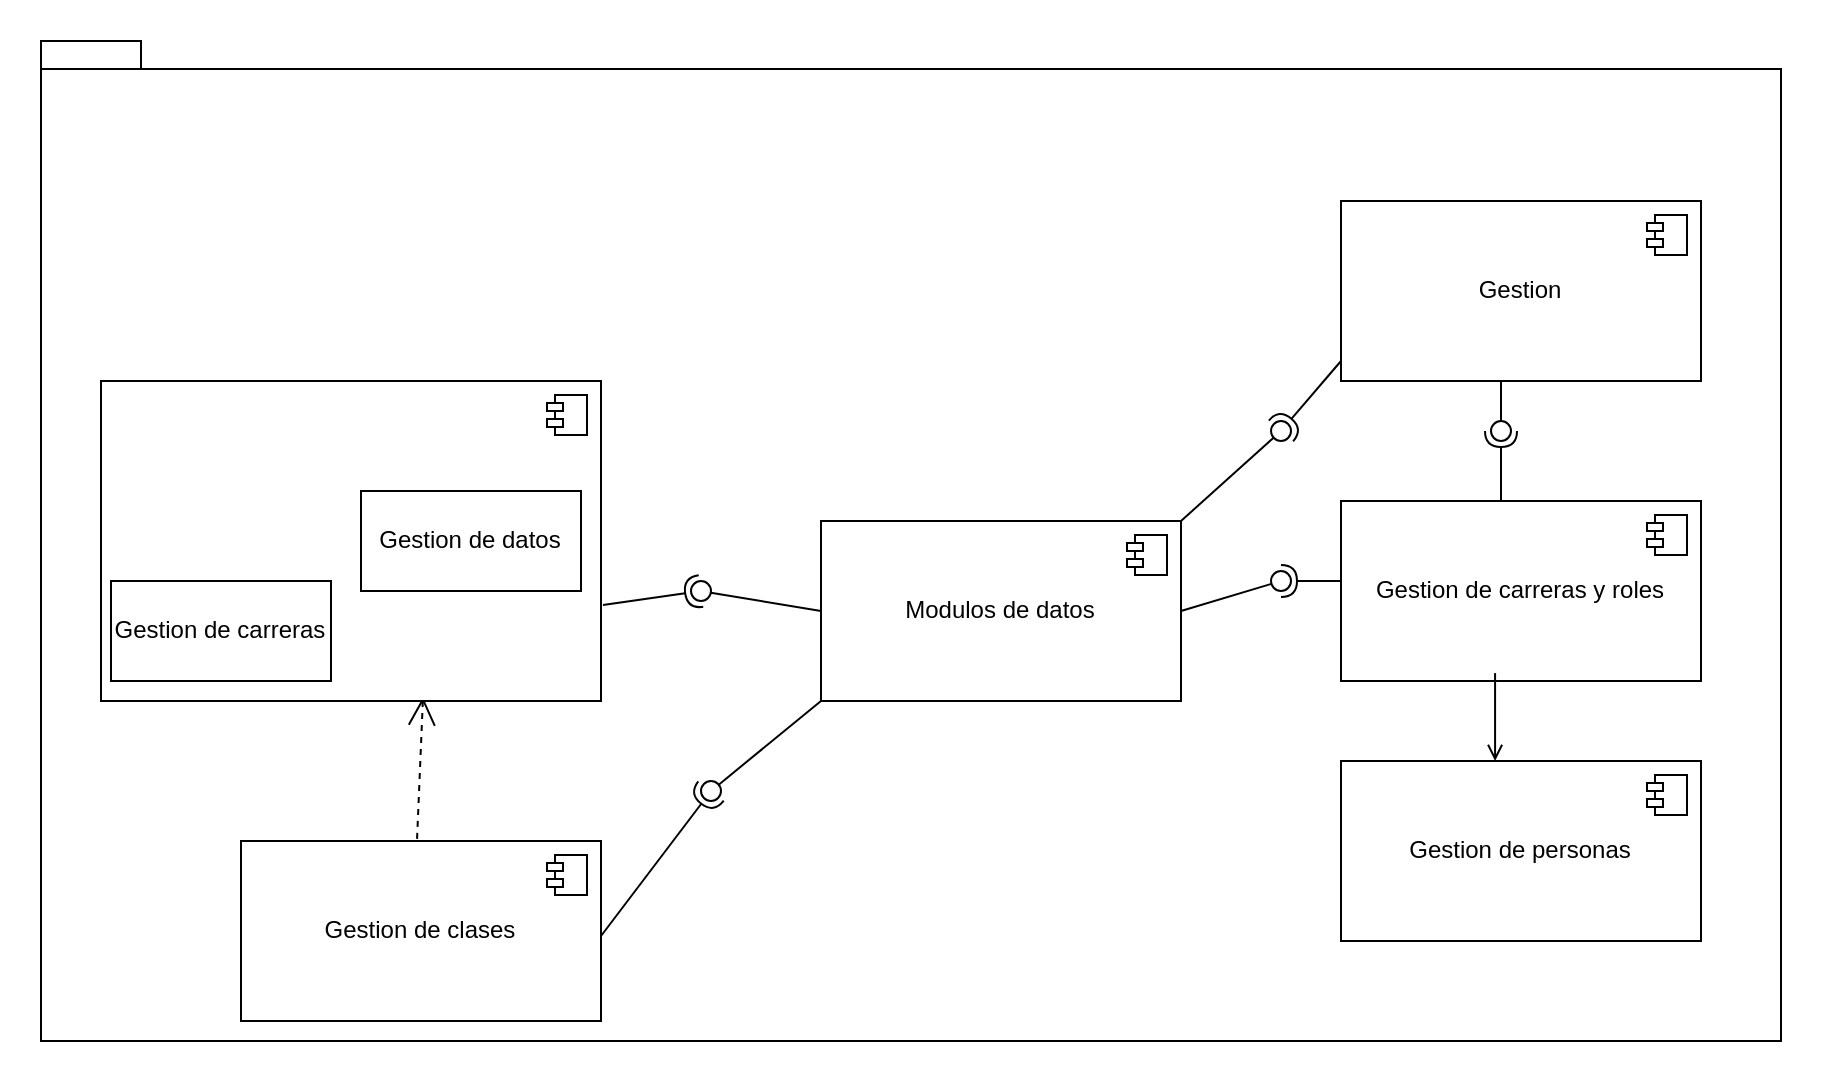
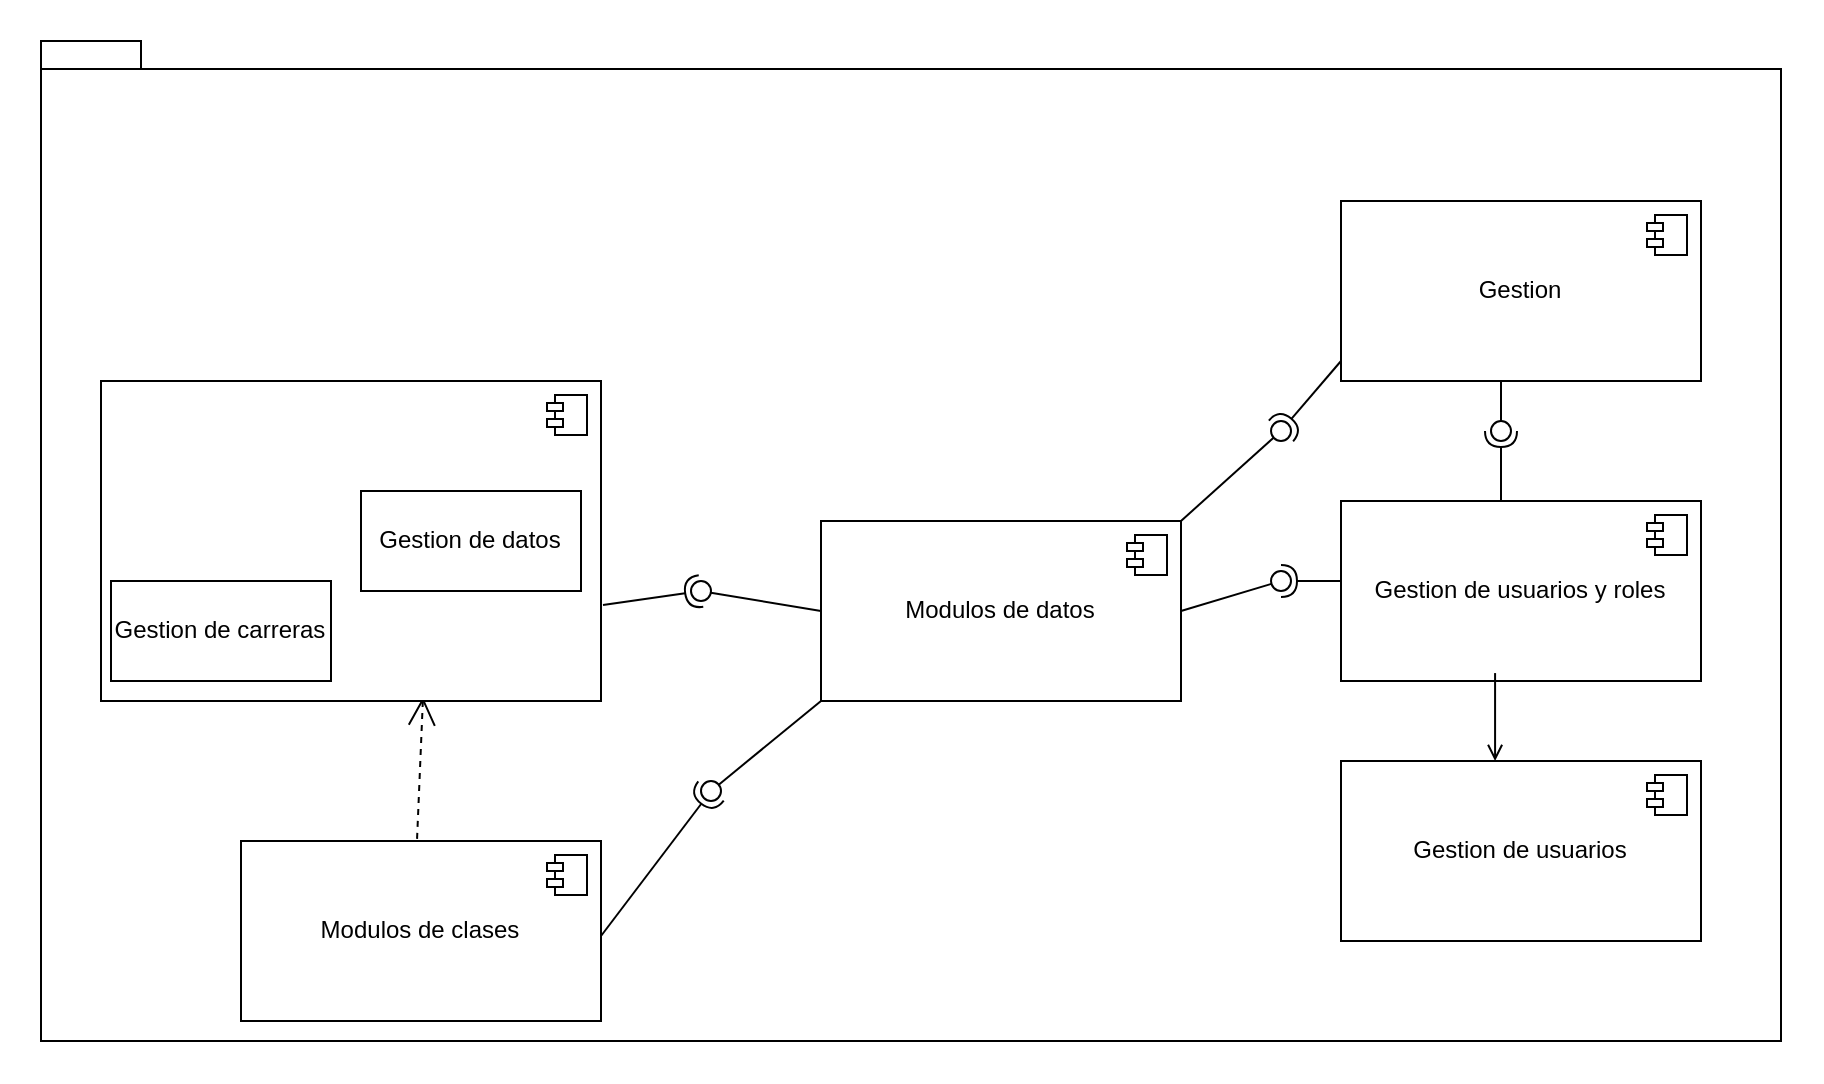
node "Gestion de carreras y roles": label "Gestion de carreras y roles" -> "Gestion de usuarios y roles"
node "Gestion de personas": label "Gestion de personas" -> "Gestion de usuarios"
node "Gestion de clases": label "Gestion de clases" -> "Modulos de clases"
